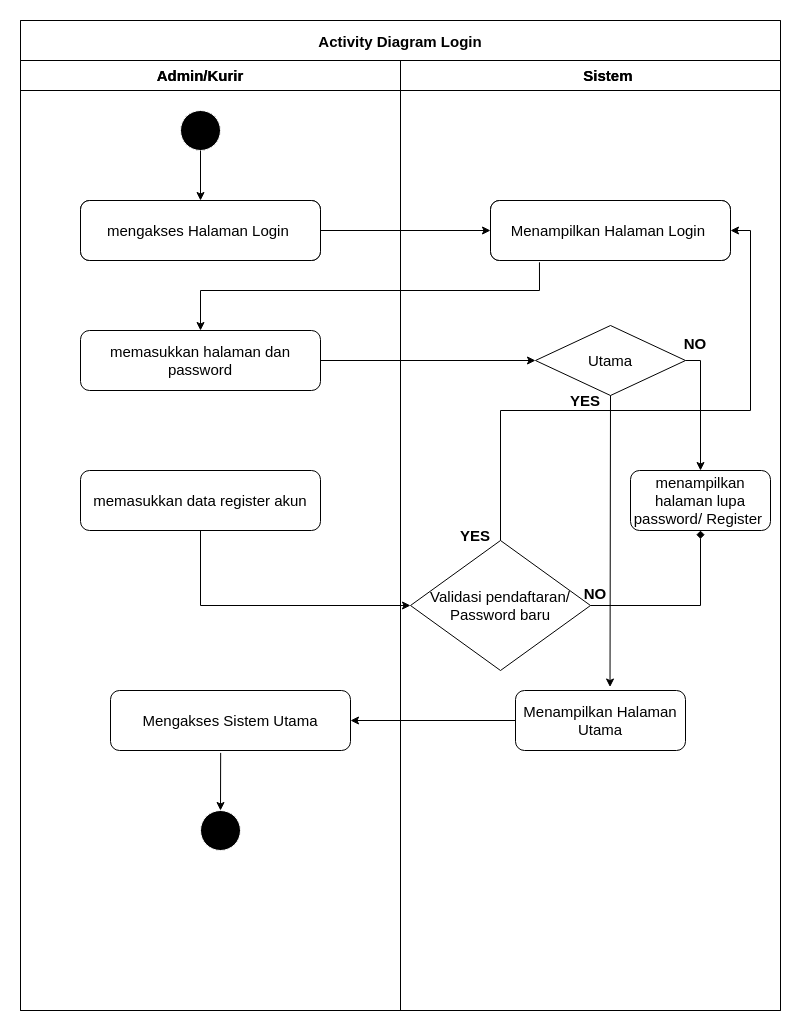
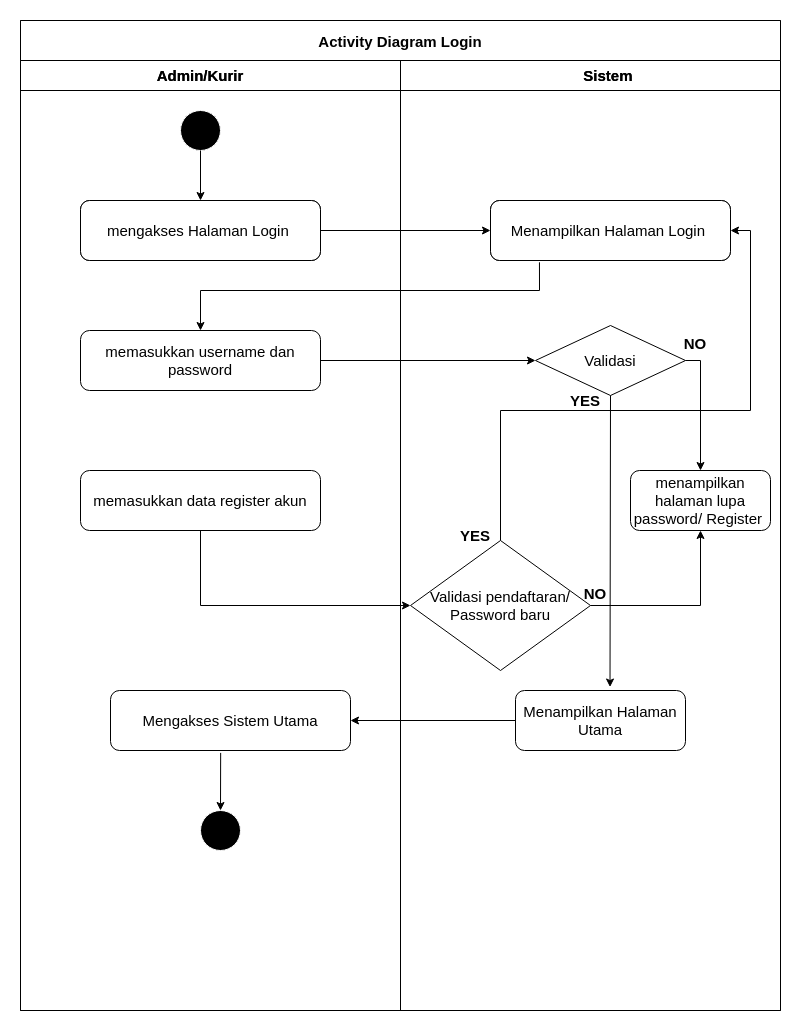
node "memasukkan halaman dan password": label "memasukkan halaman dan password" -> "memasukkan username dan password"
node "Utama": label "Utama" -> "Validasi"
edge "Validasi pendaftaran/ Password baru" -> "menampilkan halaman lupa password/ Register": arrowhead diamond -> classic
